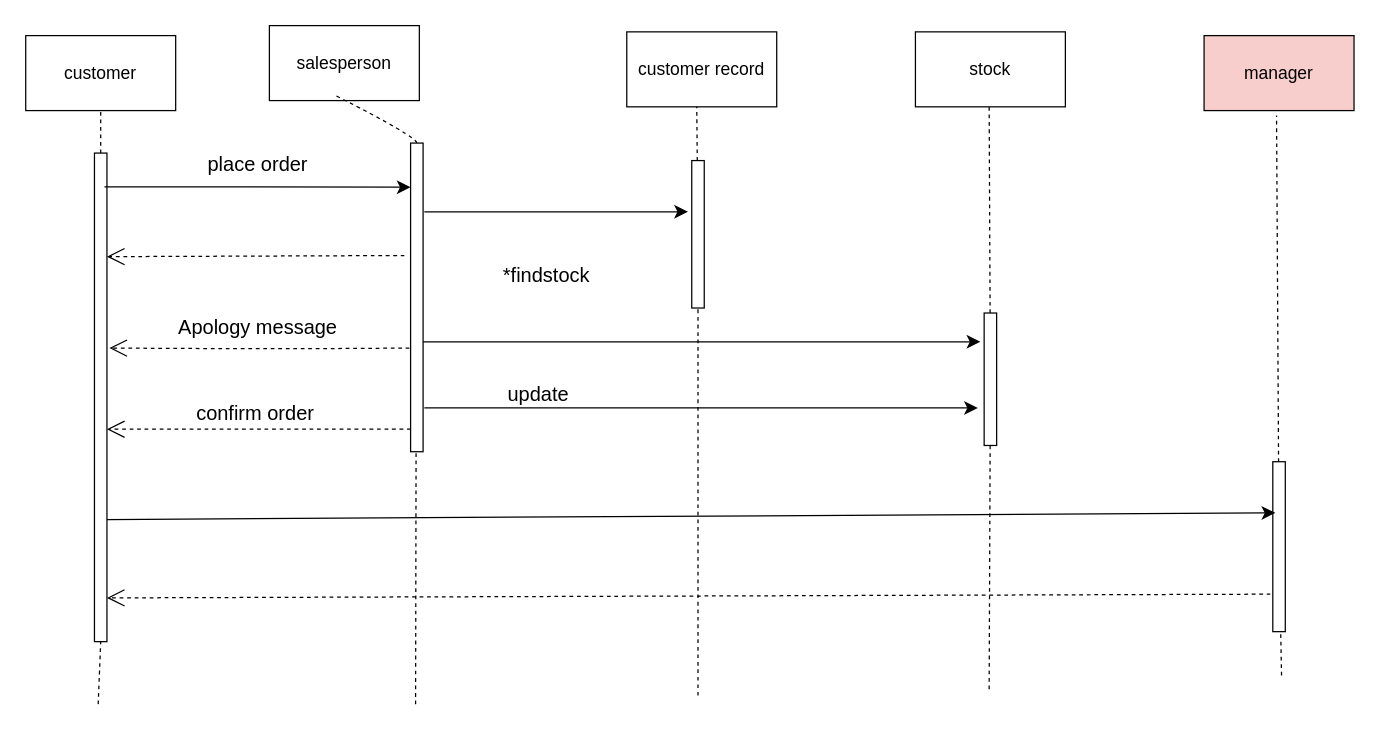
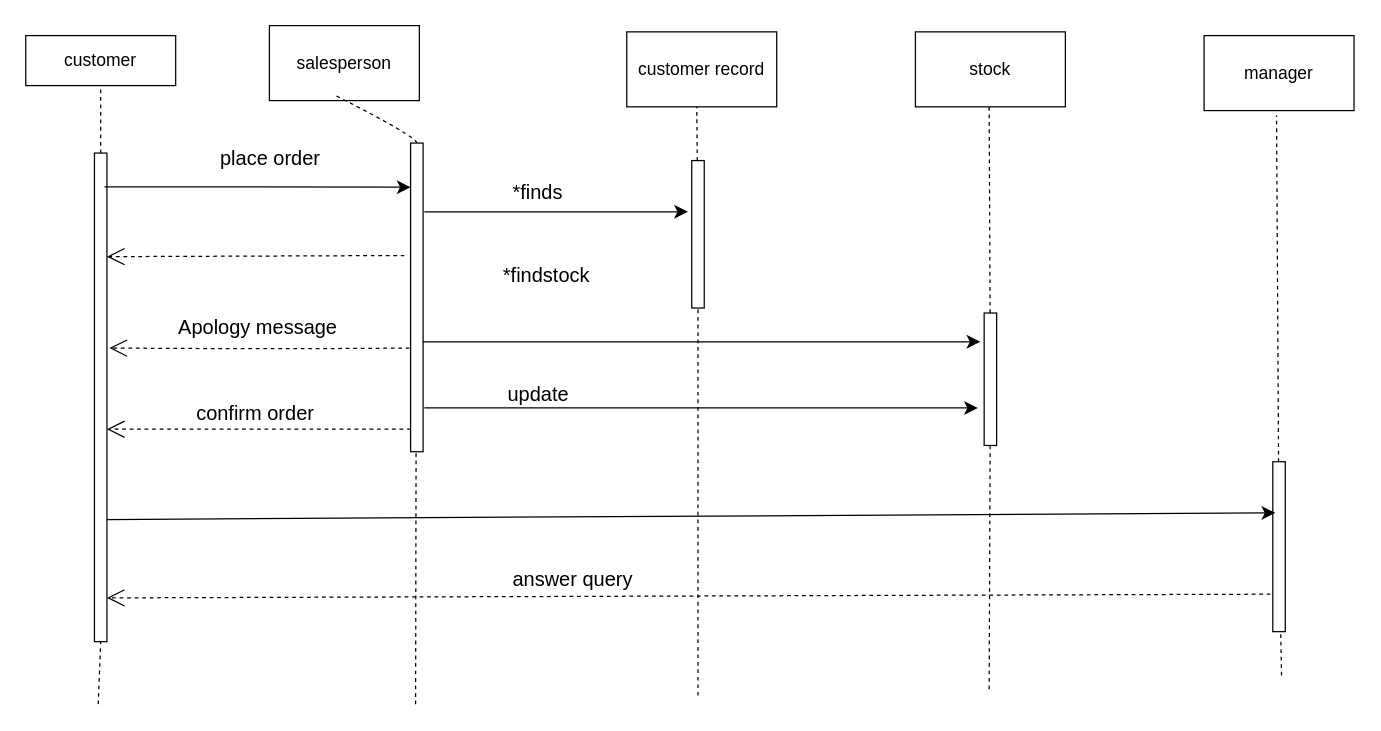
node "customer": size 150x75 -> 150x50
node "manager": fillcolor #f8cecc -> #ffffff
node "place order": moved (258, 164) -> (271, 158)
node "*finds": added
node "answer query": added
